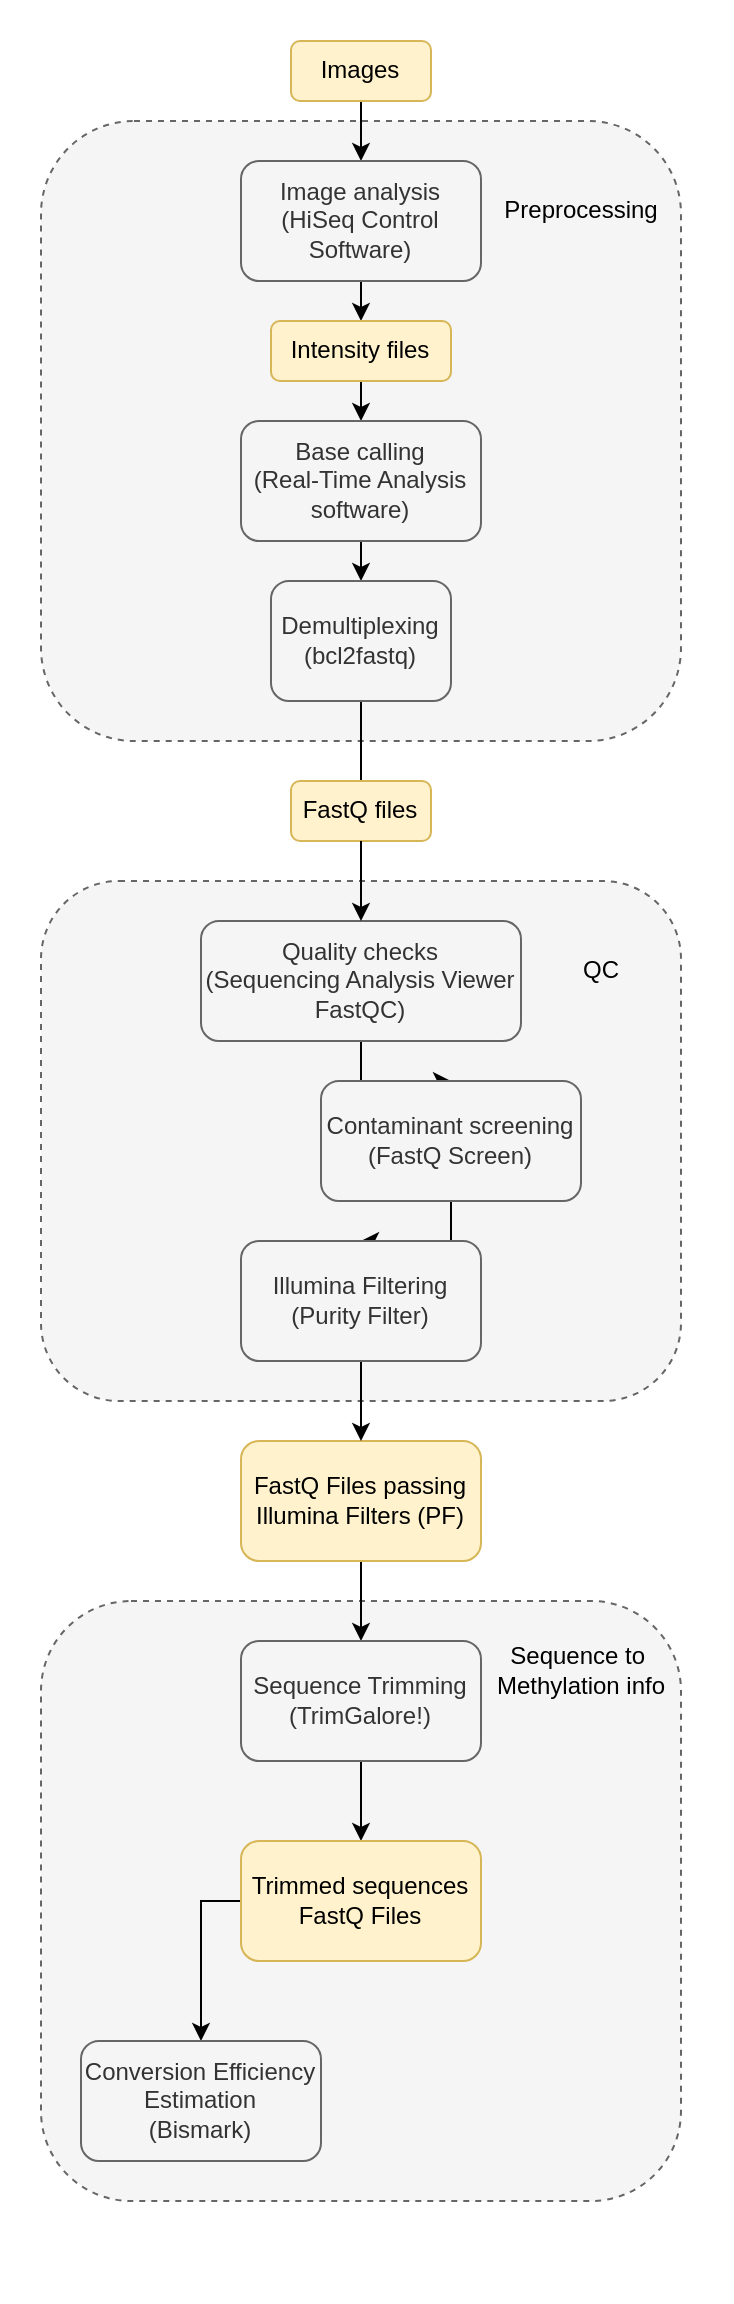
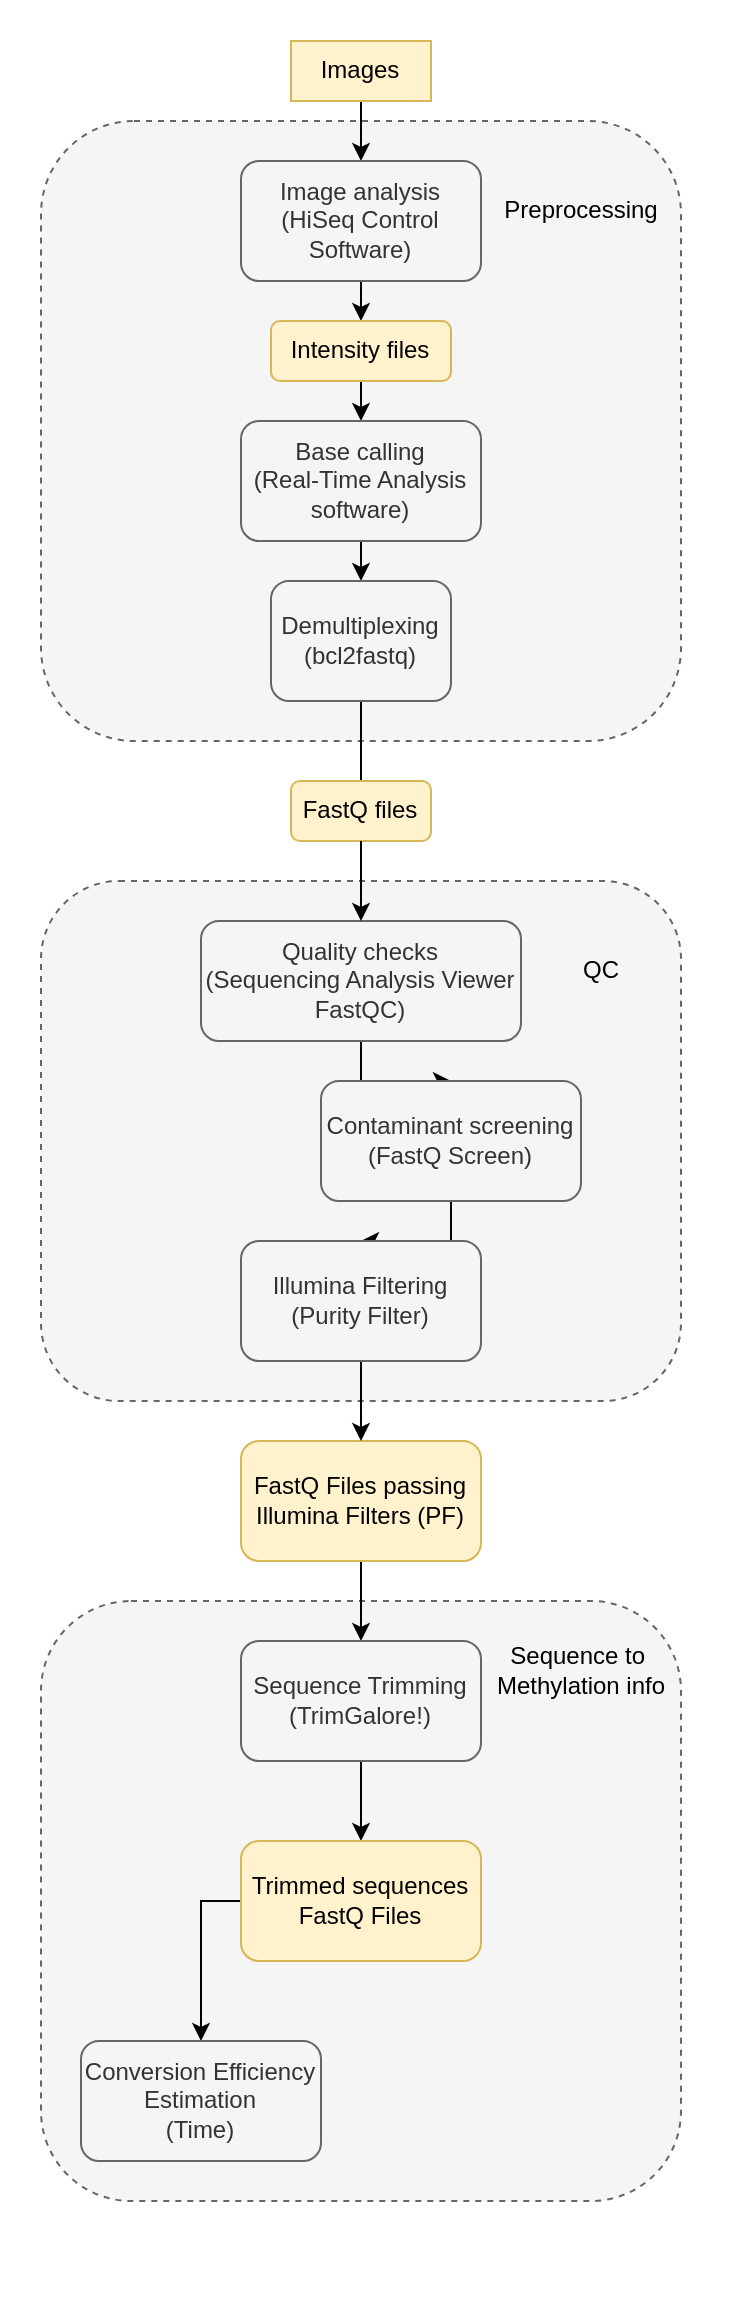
node "Images": shape rounded rectangle -> rectangle
node "Conversion Efficiency Estimation (Bismark)": label "Conversion Efficiency Estimation (Bismark)" -> "Conversion Efficiency Estimation (Time)"
